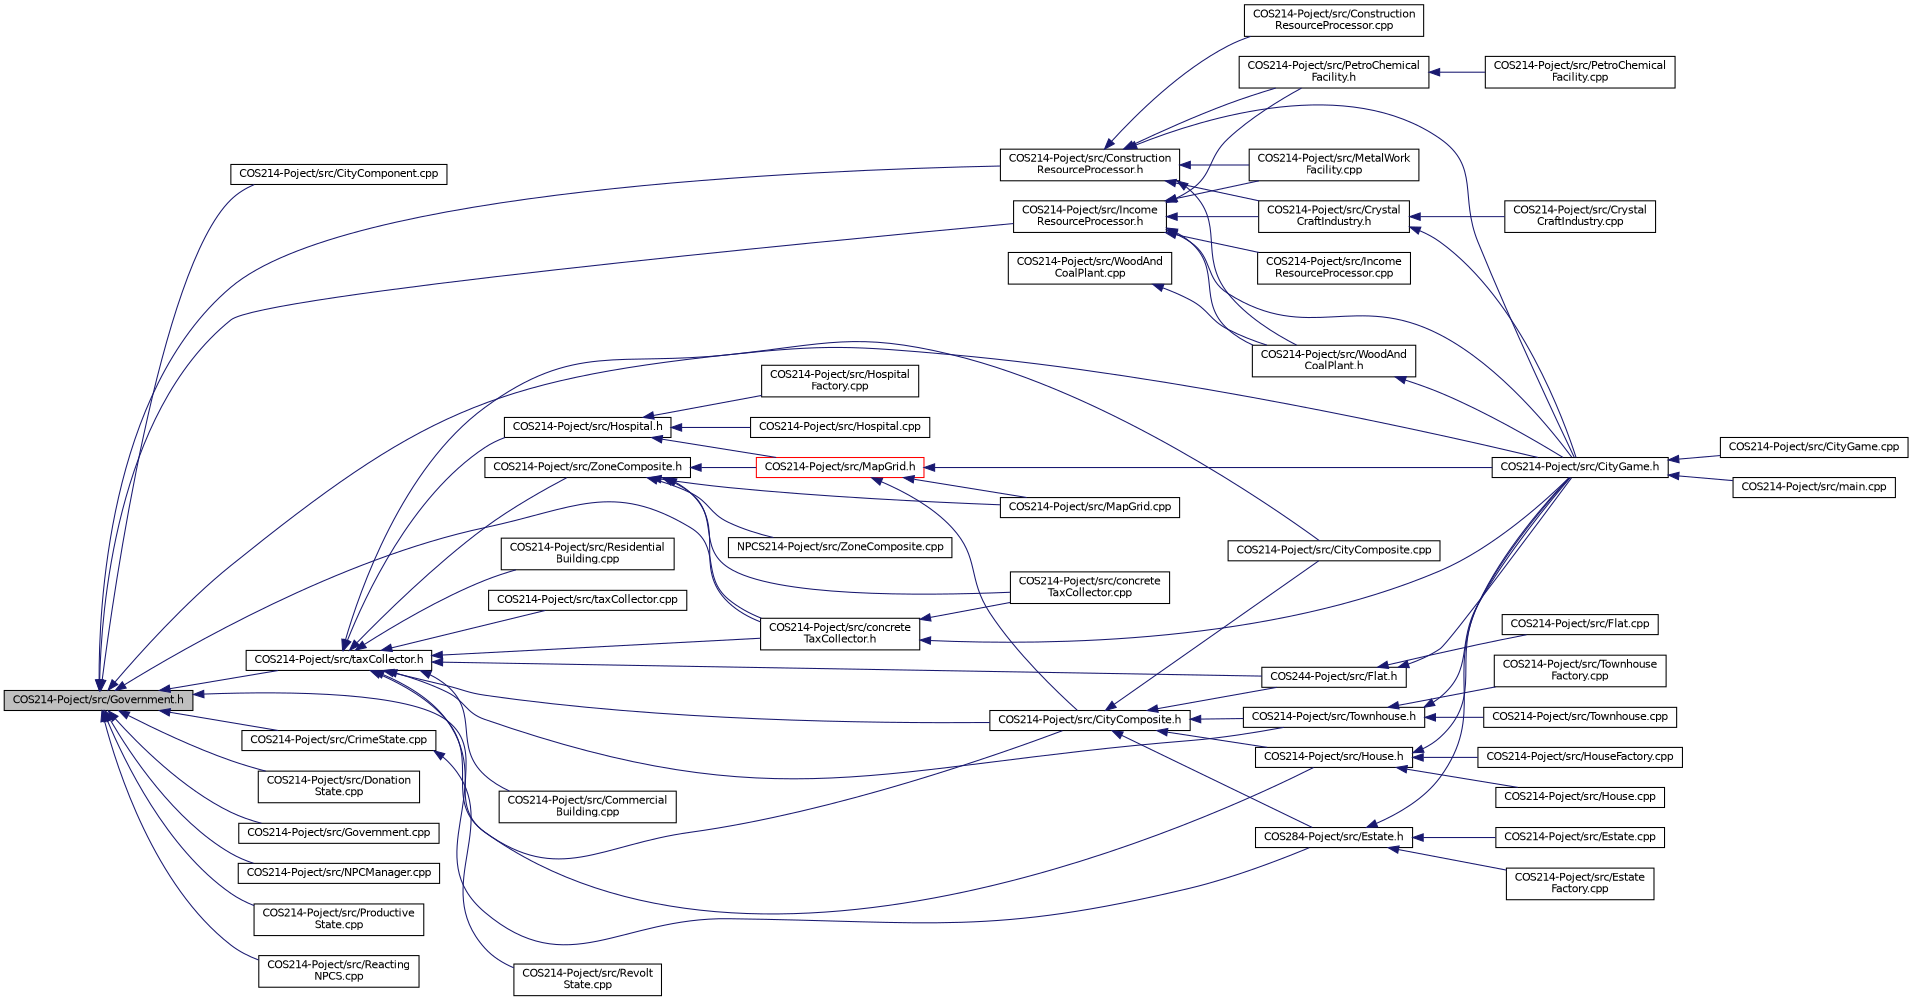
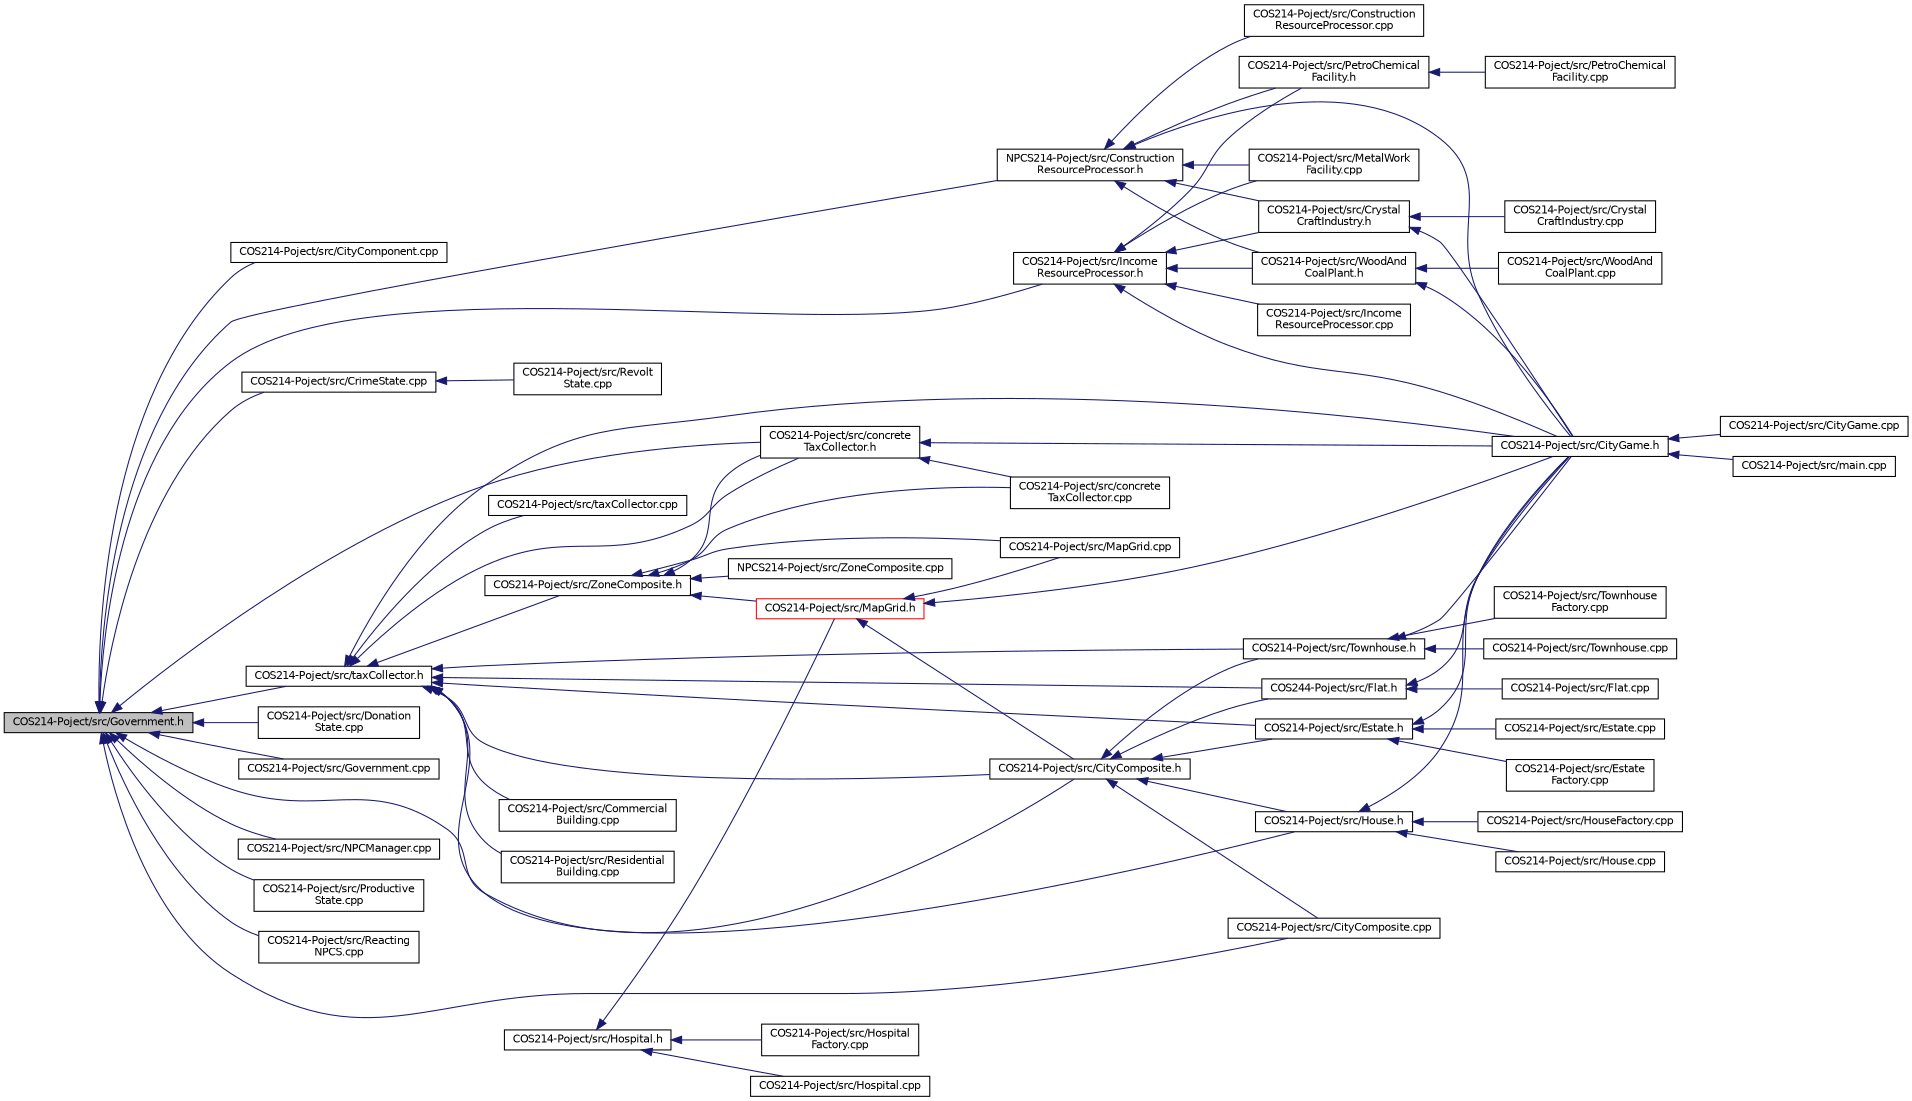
node "COS214-Poject/src/Construction ResourceProcessor.h": label "COS214-Poject/src/Construction ResourceProcessor.h" -> "NPCS214-Poject/src/Construction ResourceProcessor.h"
edge "COS214-Poject/src/WoodAnd CoalPlant.h" -> "COS214-Poject/src/WoodAnd CoalPlant.cpp": reversed
edge "COS214-Poject/src/Hospital.h" -> "COS214-Poject/src/taxCollector.h": removed
node "COS284-Poject/src/Estate.h": label "COS284-Poject/src/Estate.h" -> "COS214-Poject/src/Estate.h"
